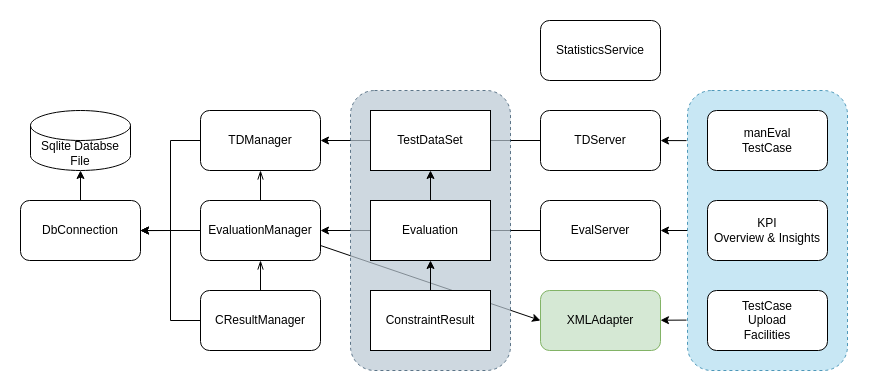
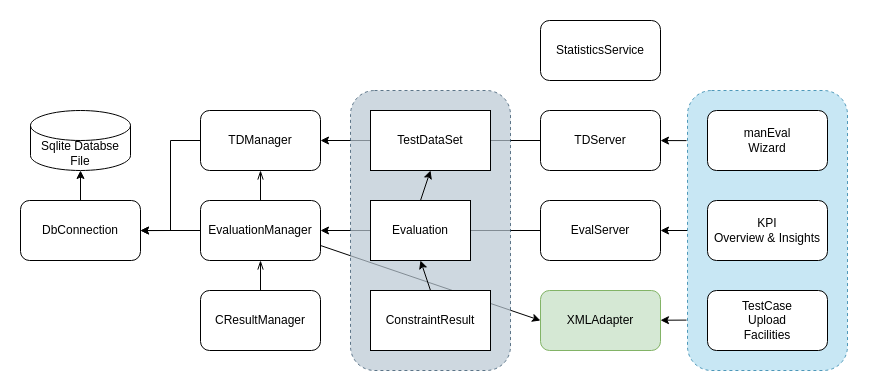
node "manEval TestCase": label "manEval TestCase" -> "manEval Wizard"
node "Evaluation": size 120x60 -> 100x60
edge "CResultManager" -> "DbConnection": removed
